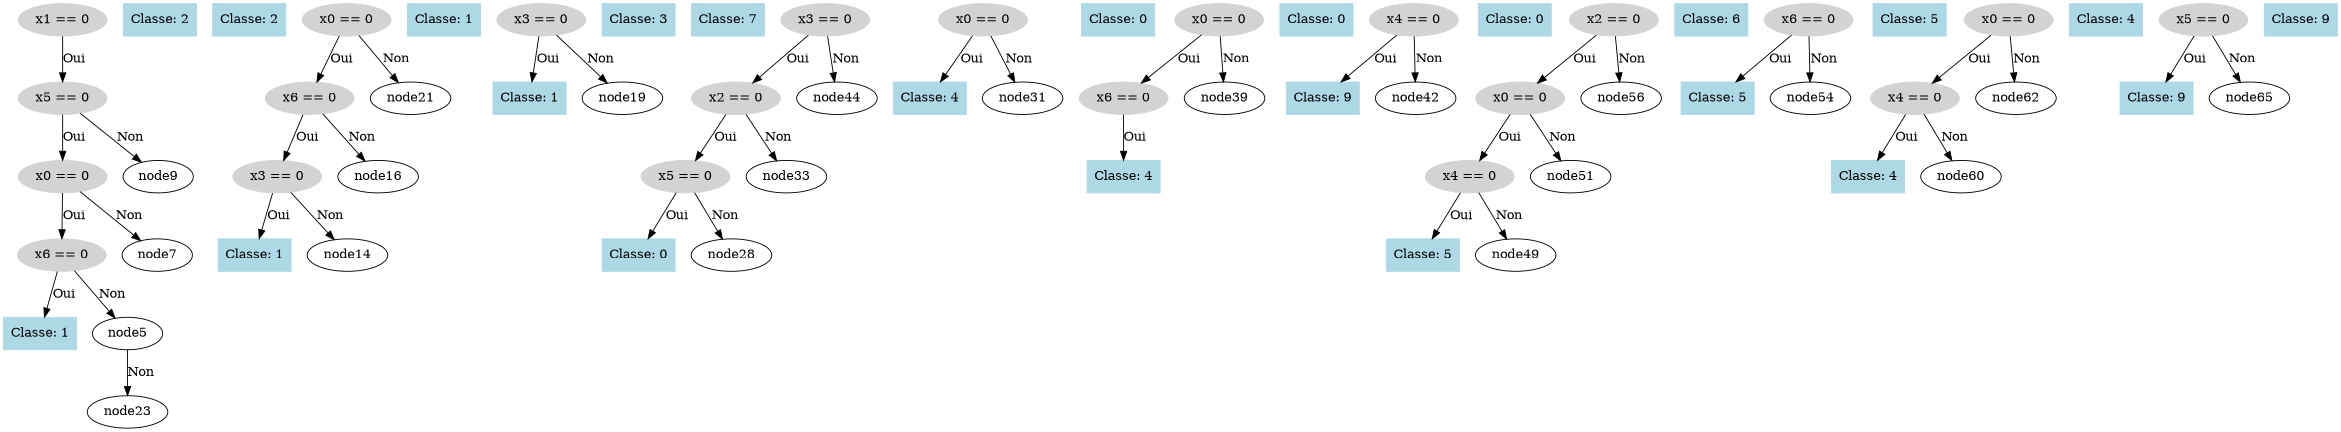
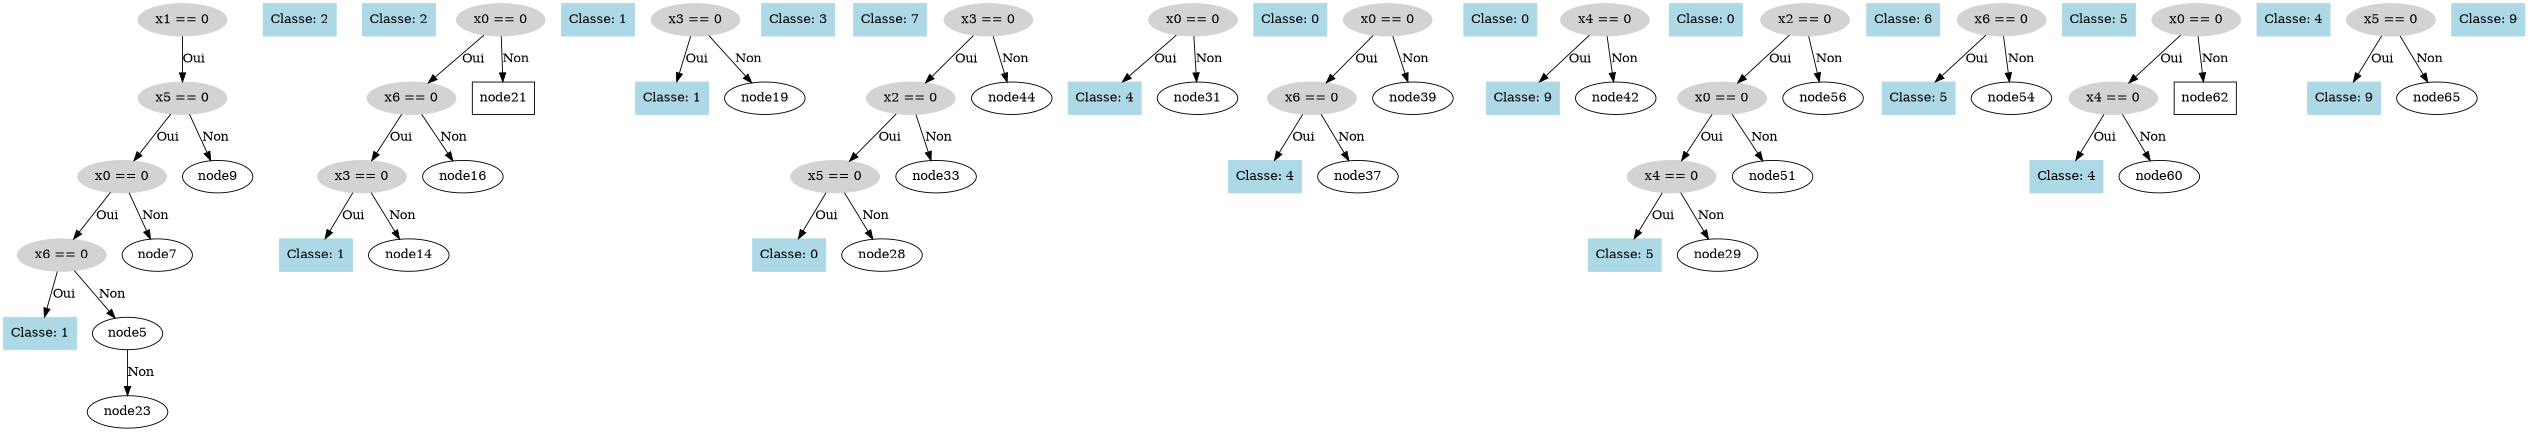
node "node21": shape ellipse -> box
node "node62": shape ellipse -> box
node "node37": added
node "node49": label "node49" -> "node29"
